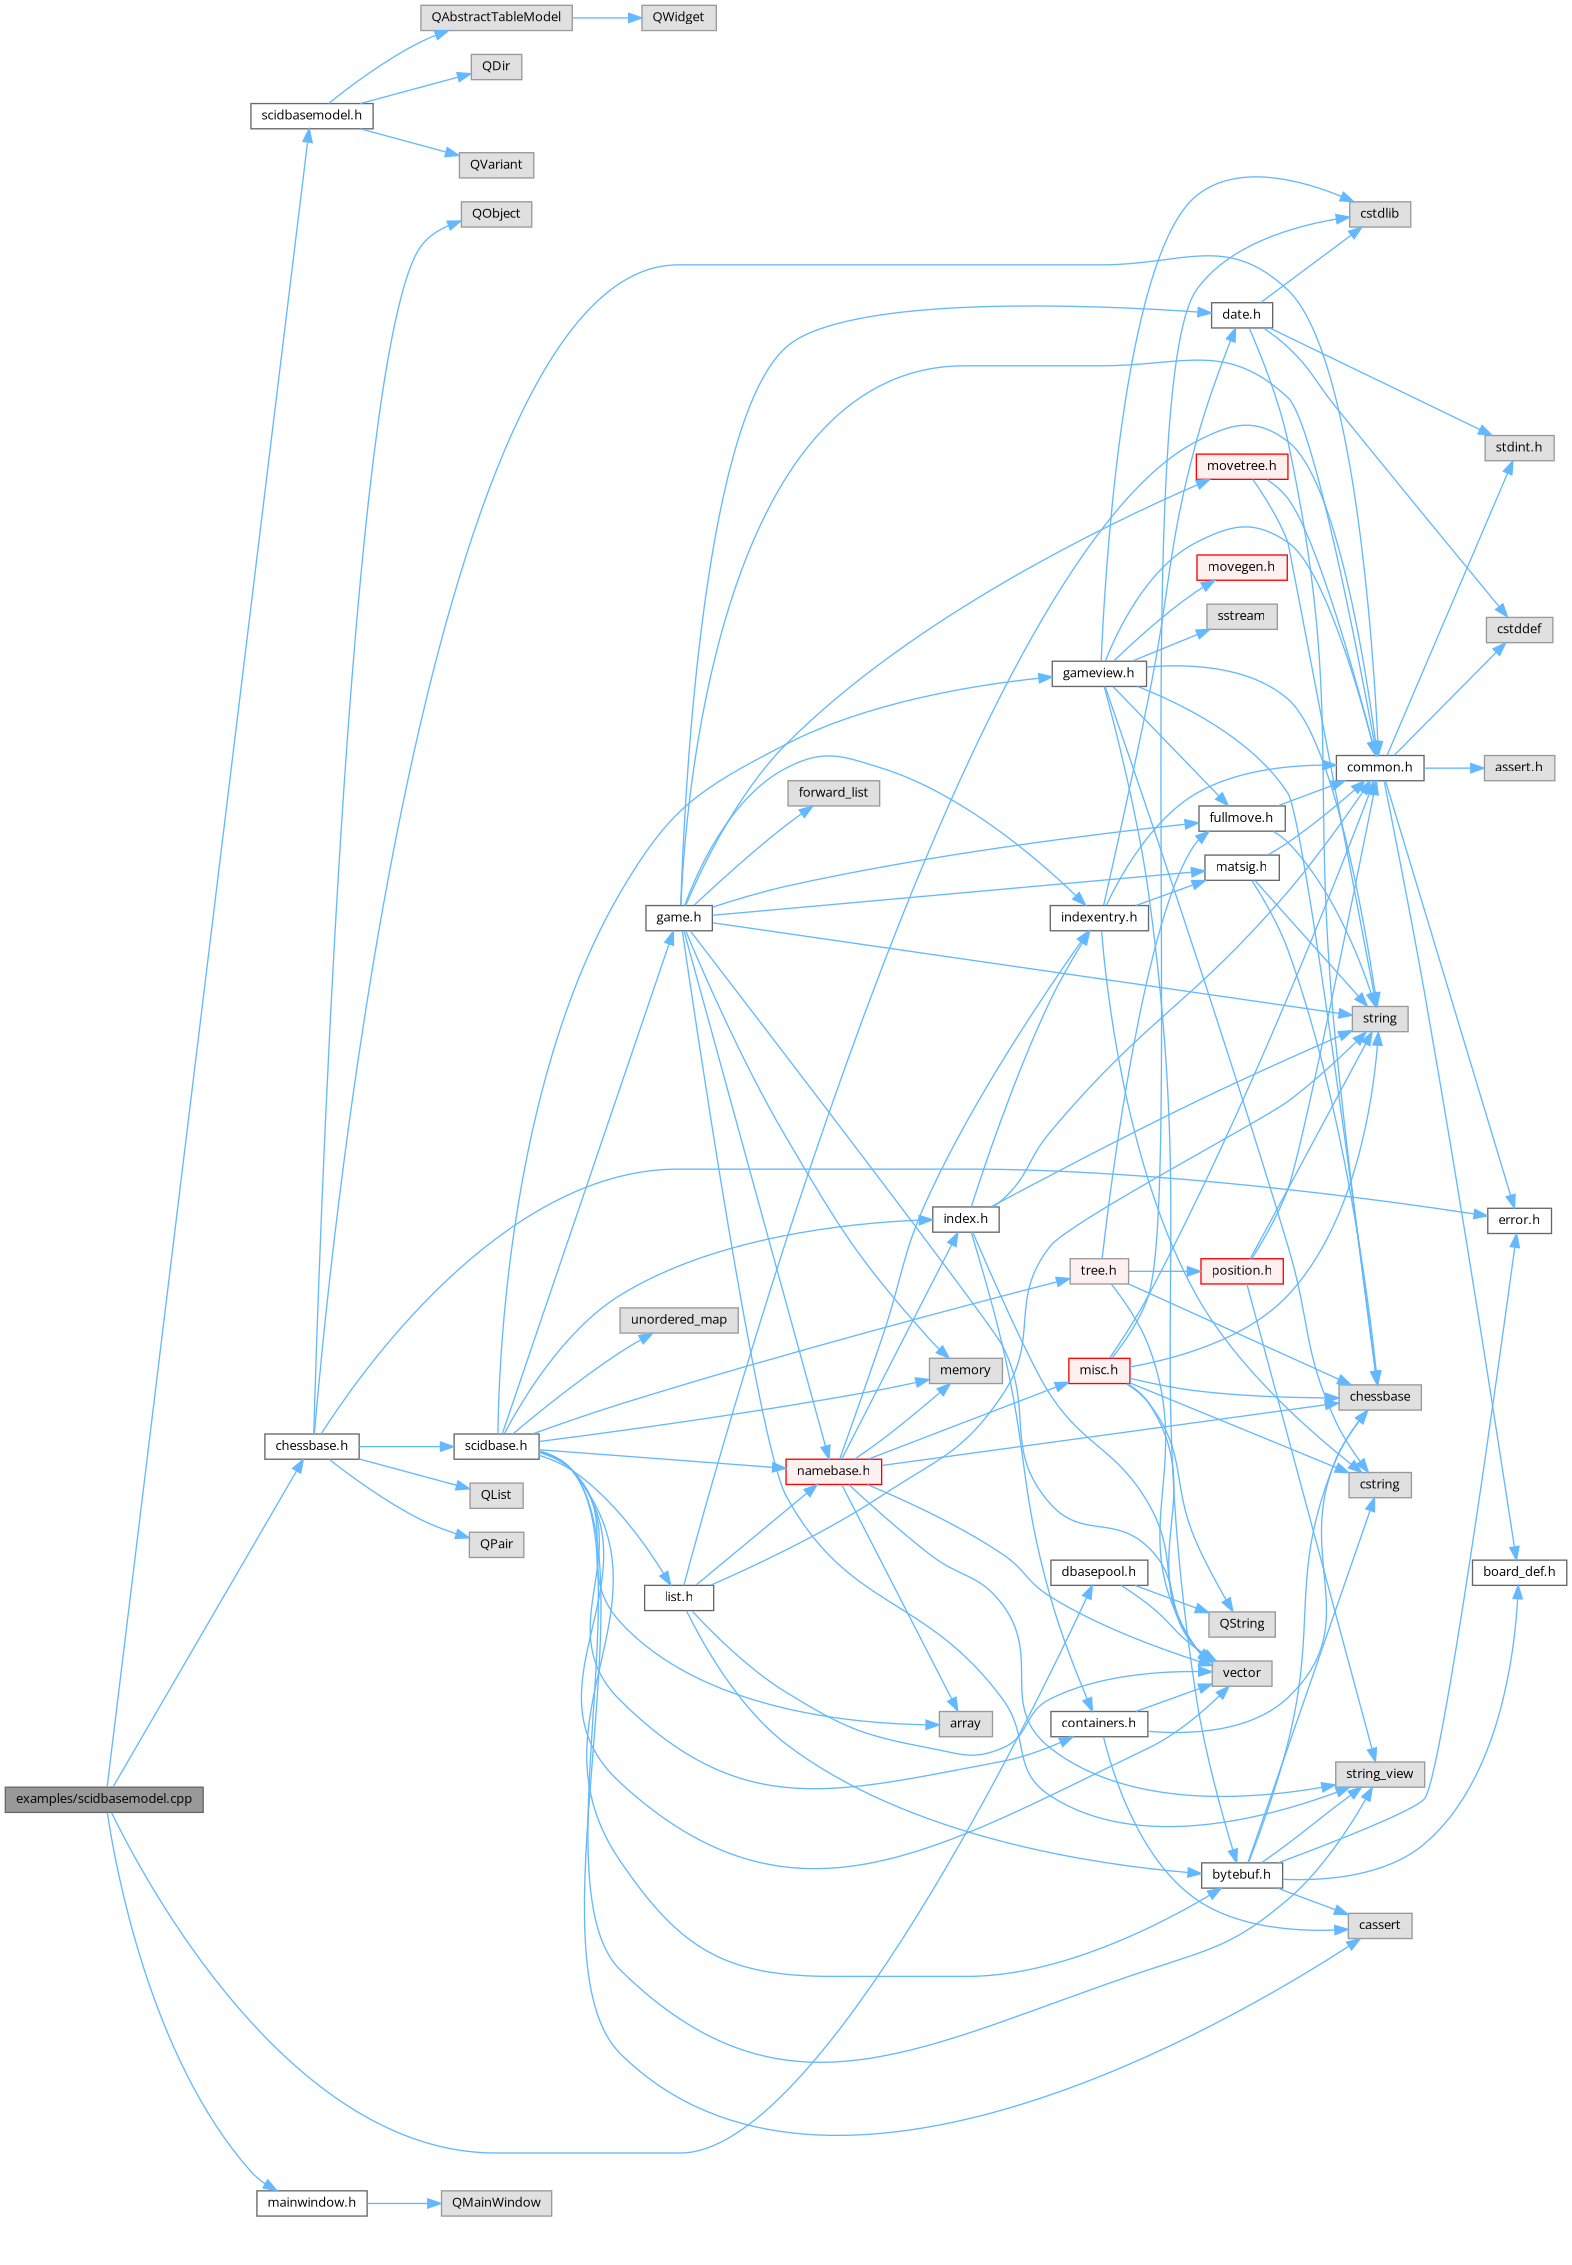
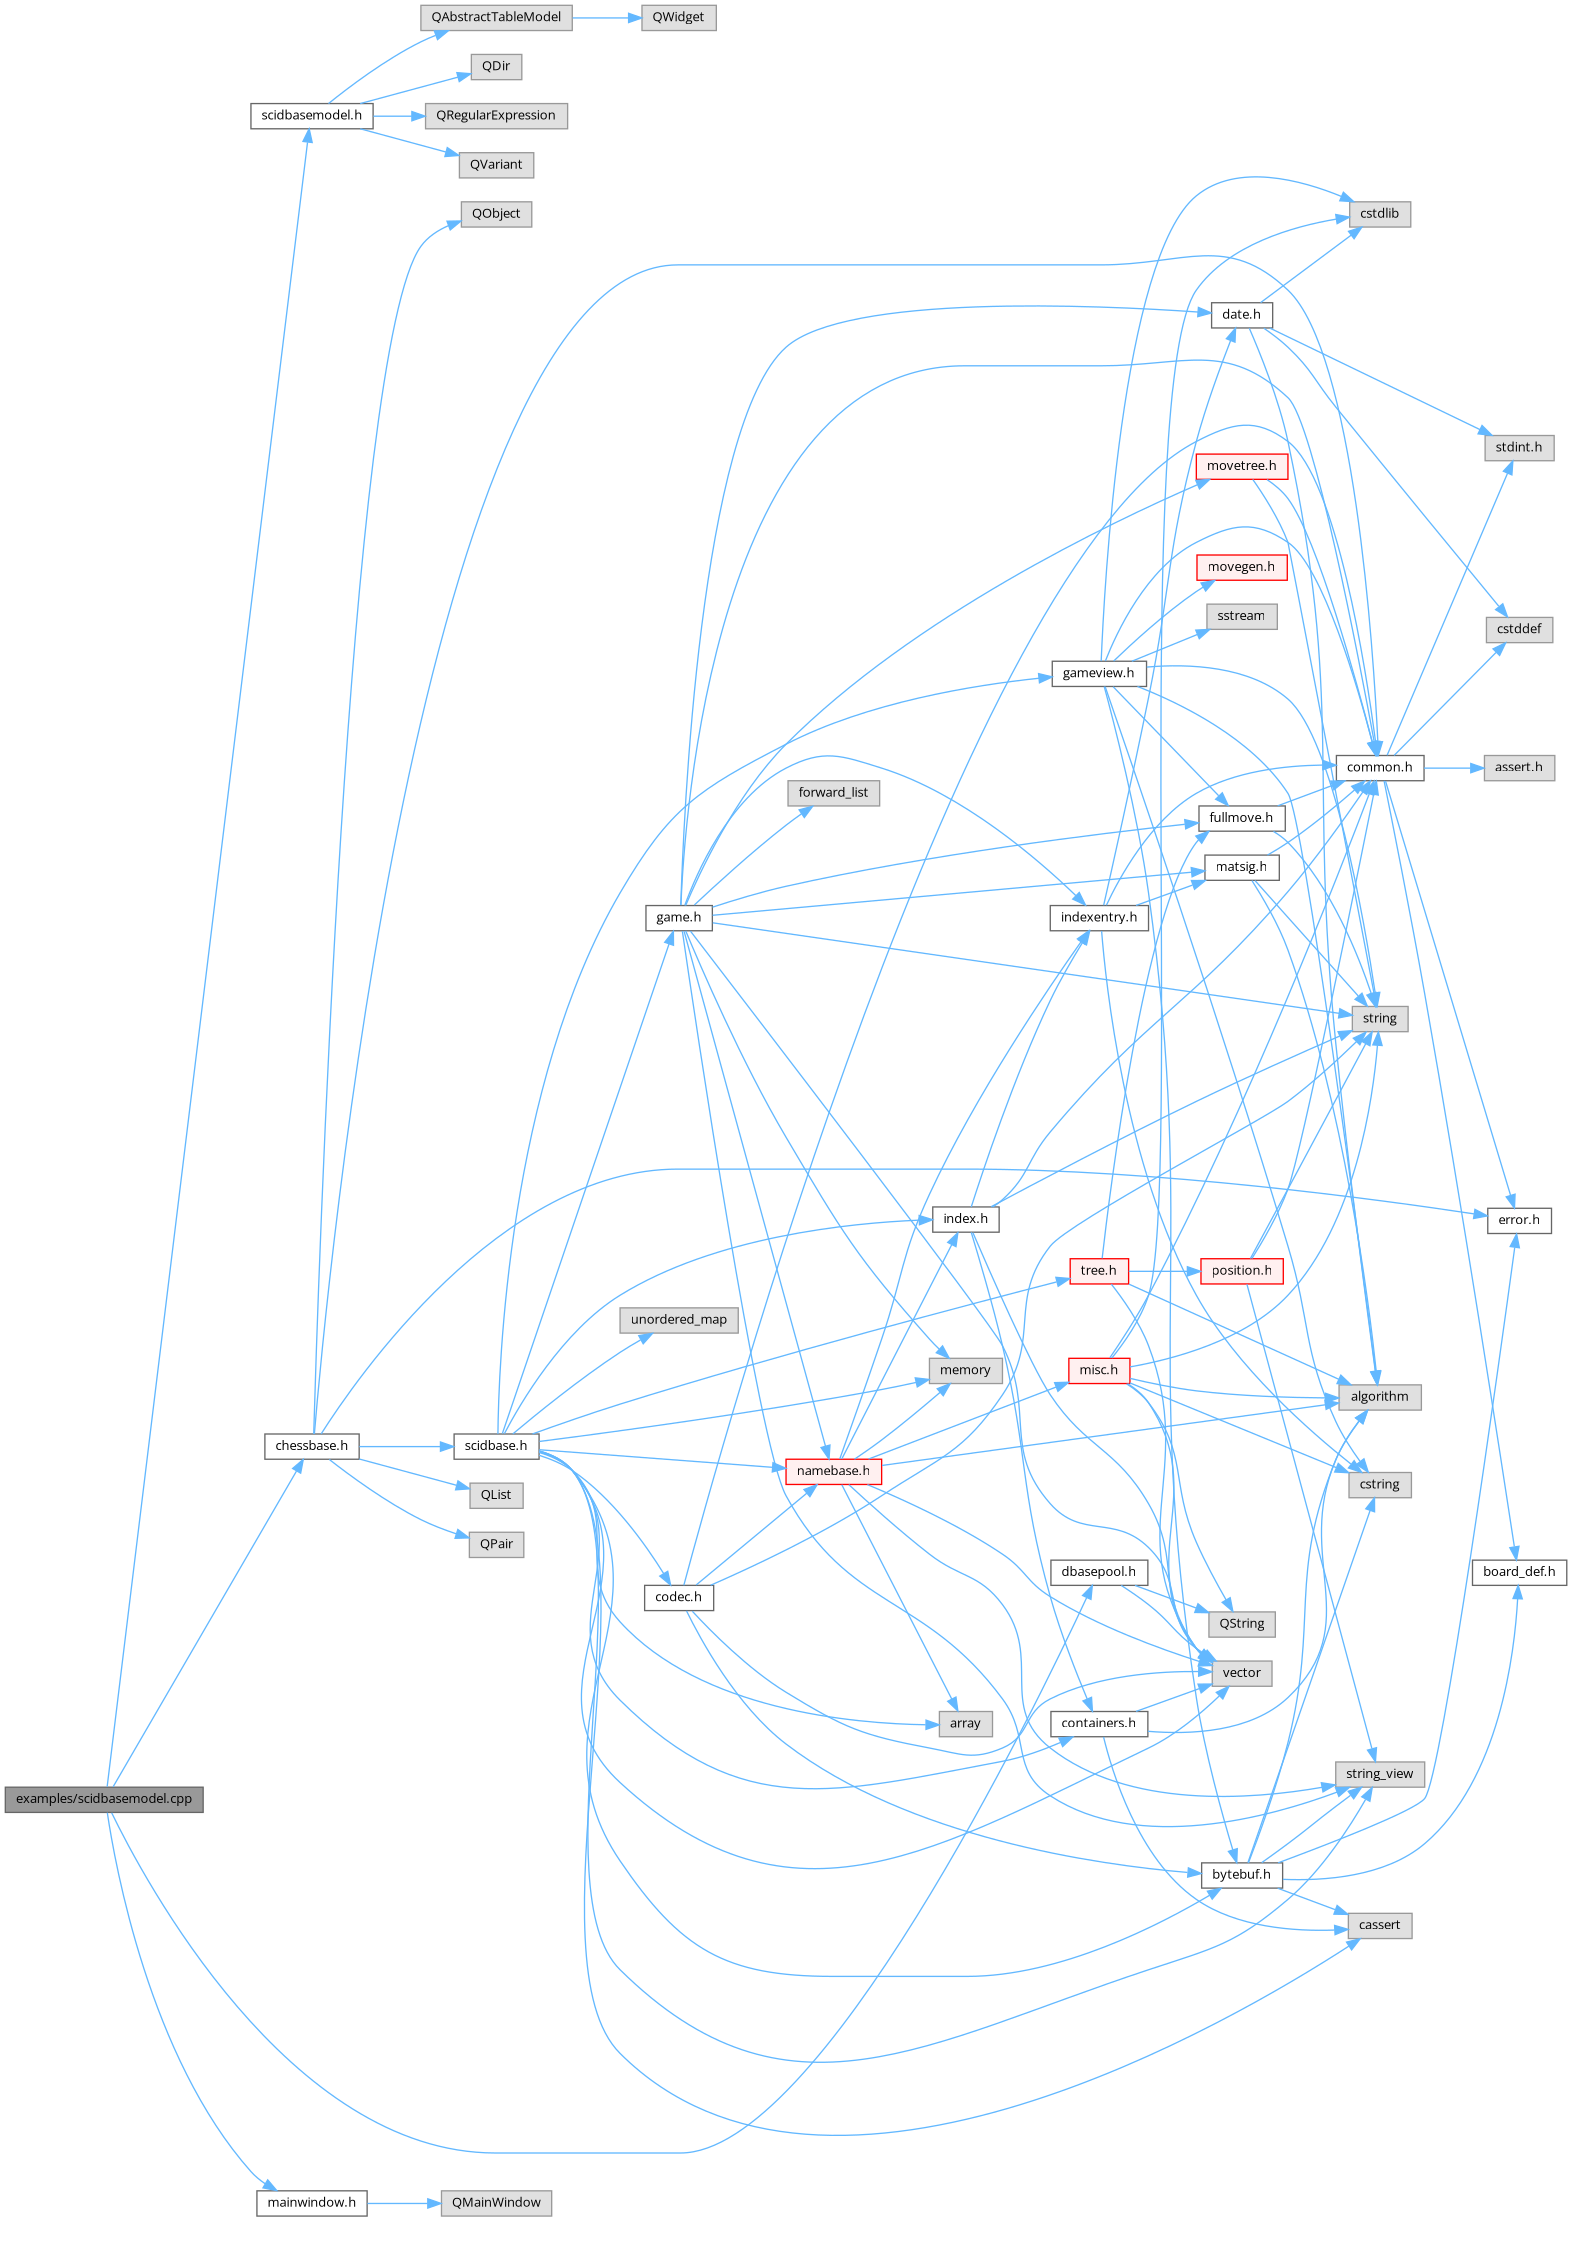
node "QRegularExpression": added
node "tree.h": color grey60 -> red
node "chessbase": label "chessbase" -> "algorithm"
node "list.h": label "list.h" -> "codec.h"
